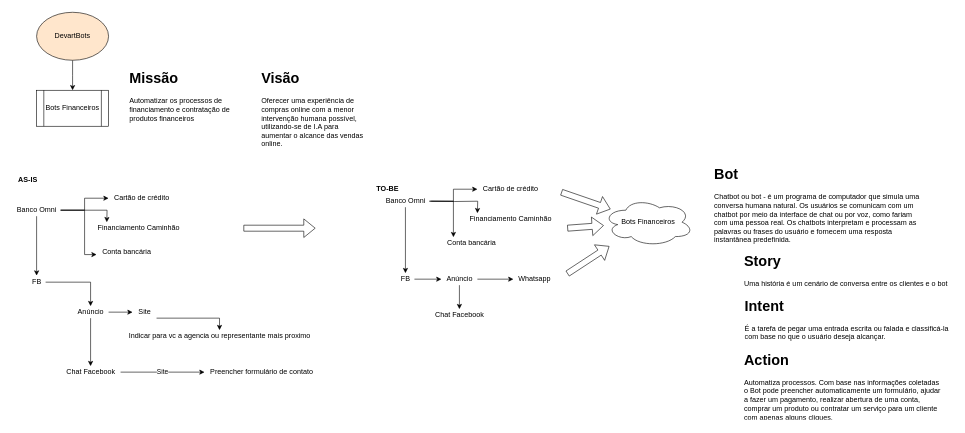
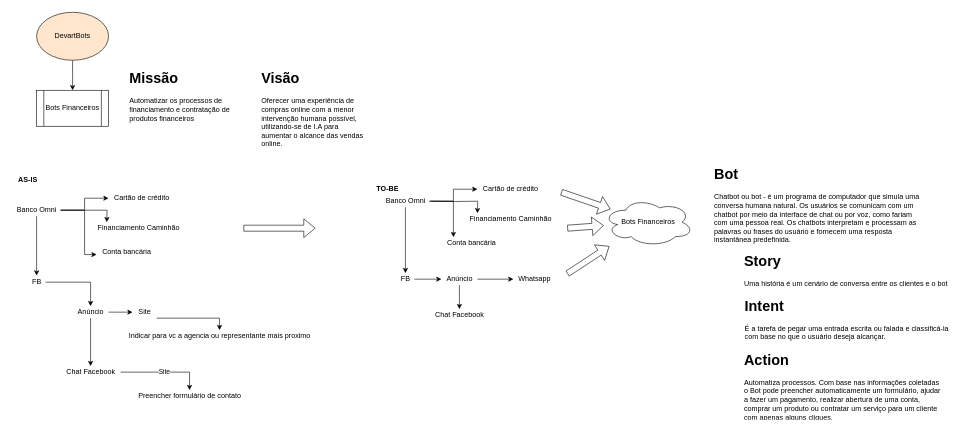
node "Preencher formulário de contato": moved (261, 372) -> (189, 396)
